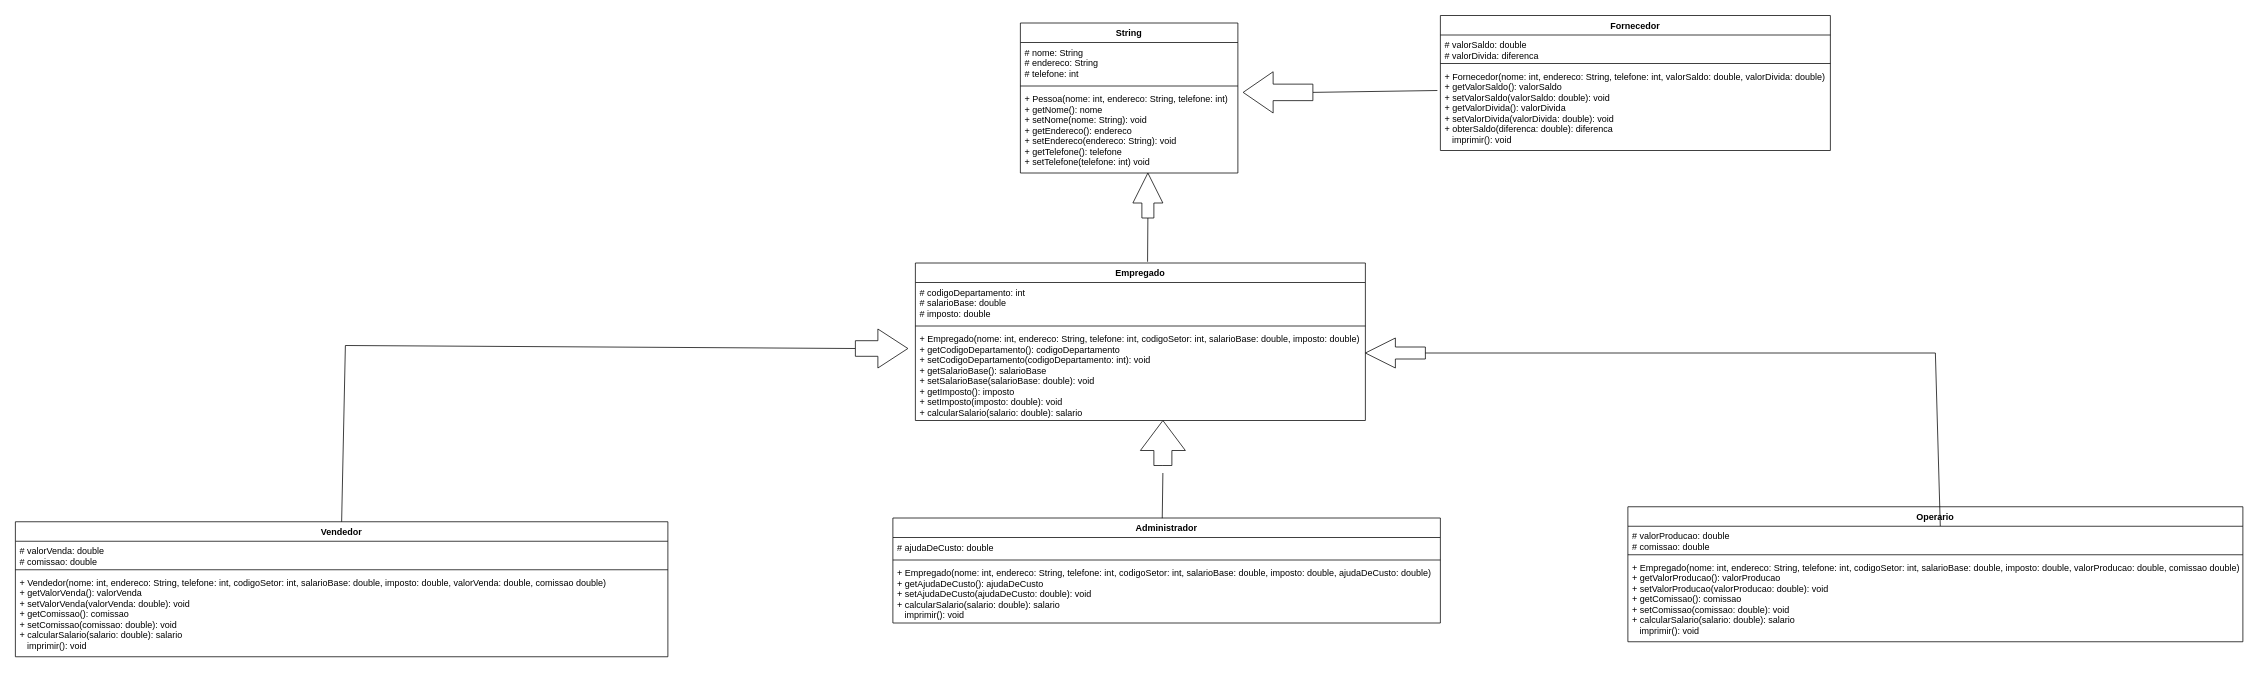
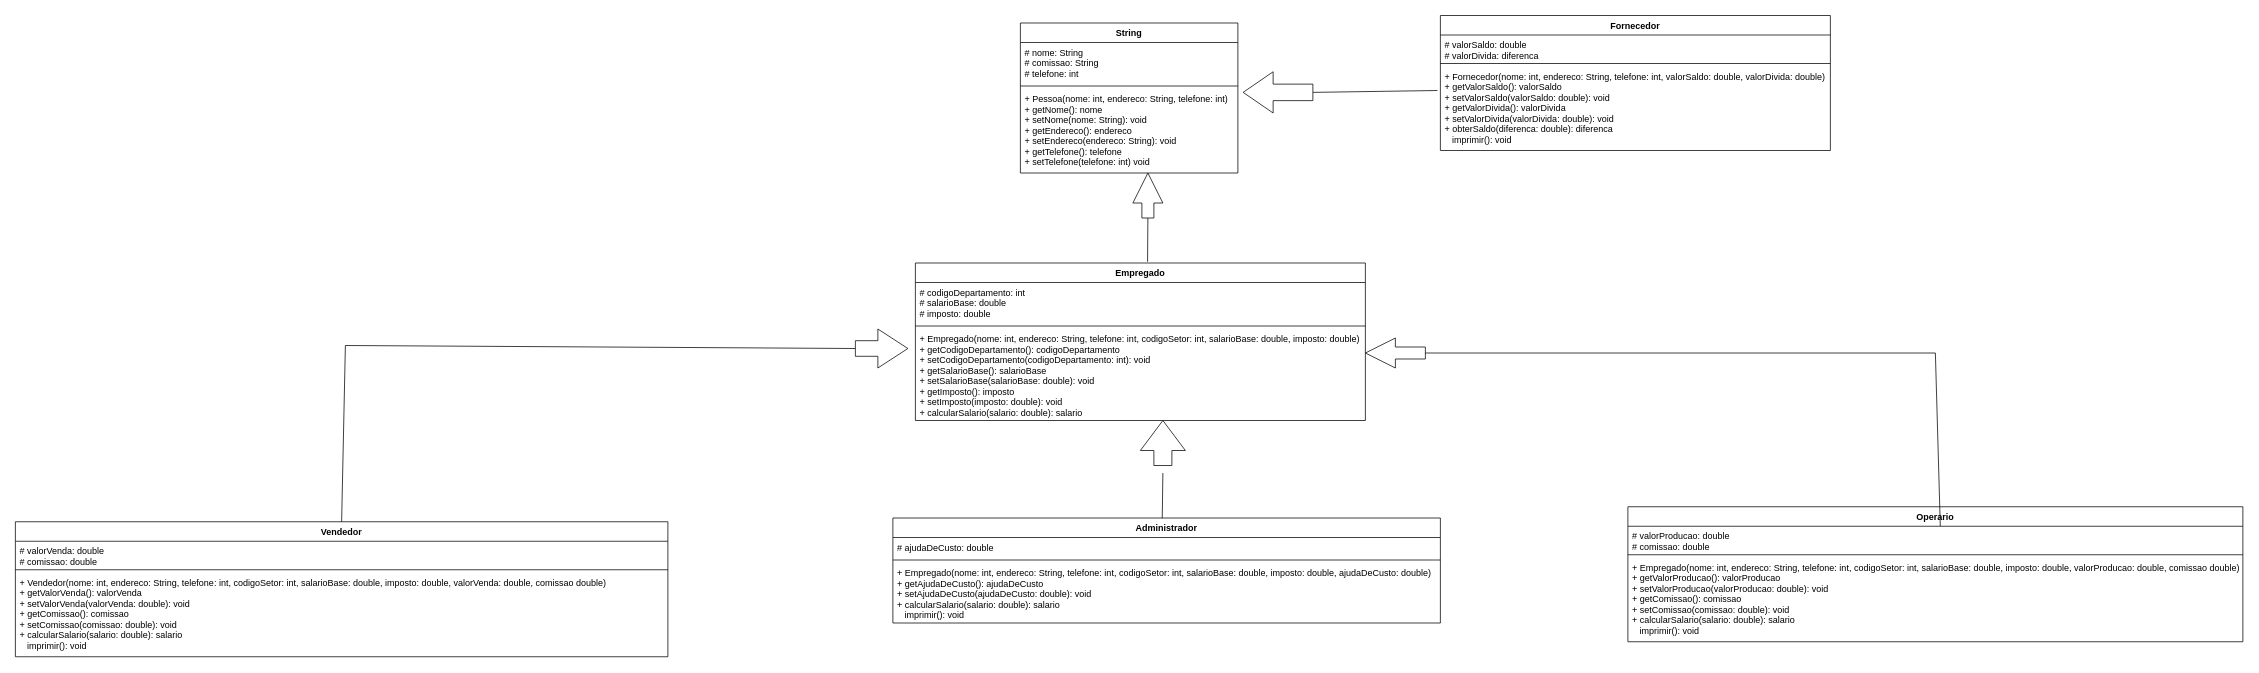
node "# nome: String # endereco: String # telefone: int": label "# nome: String # endereco: String # telefone: int" -> "# nome: String # comissao: String # telefone: int"
